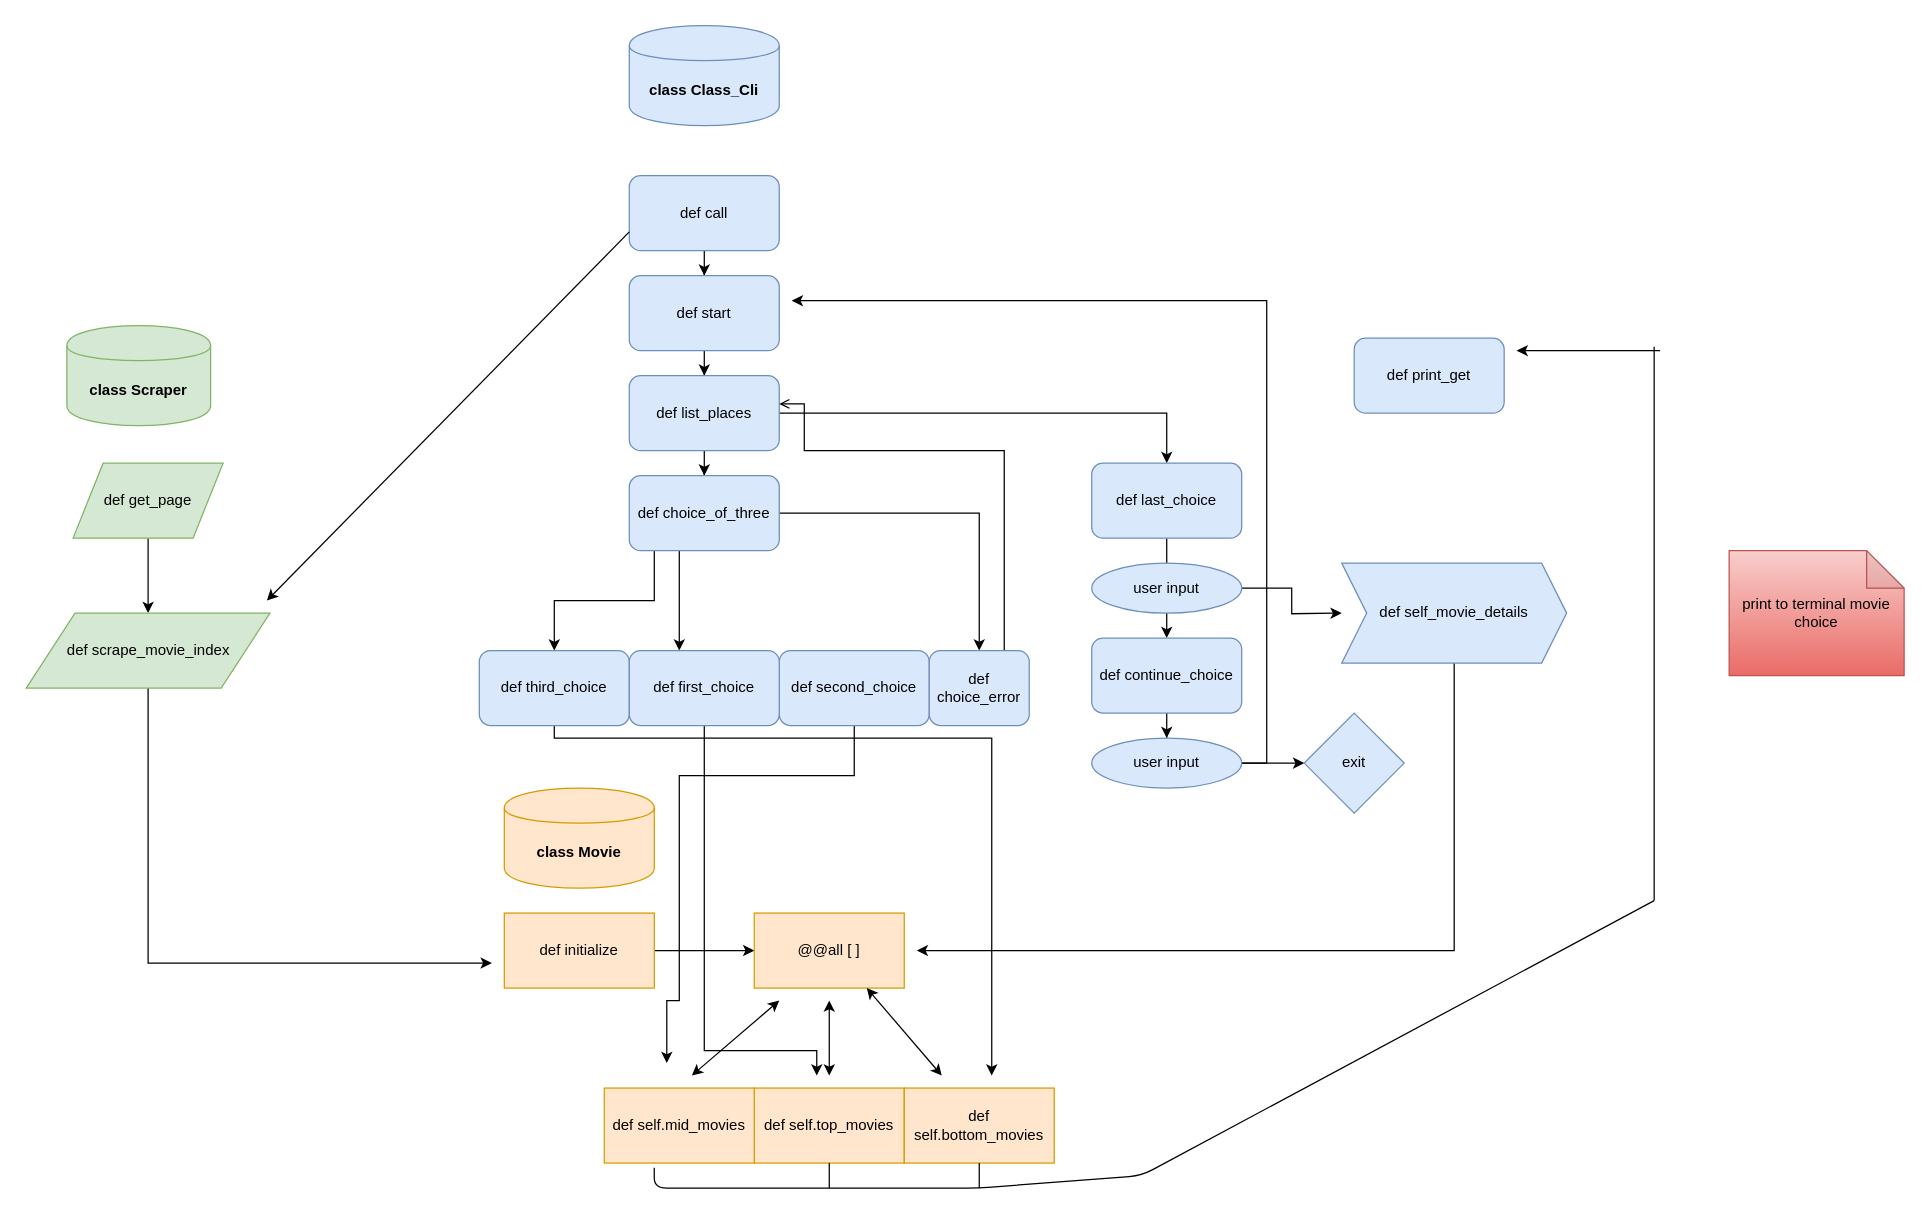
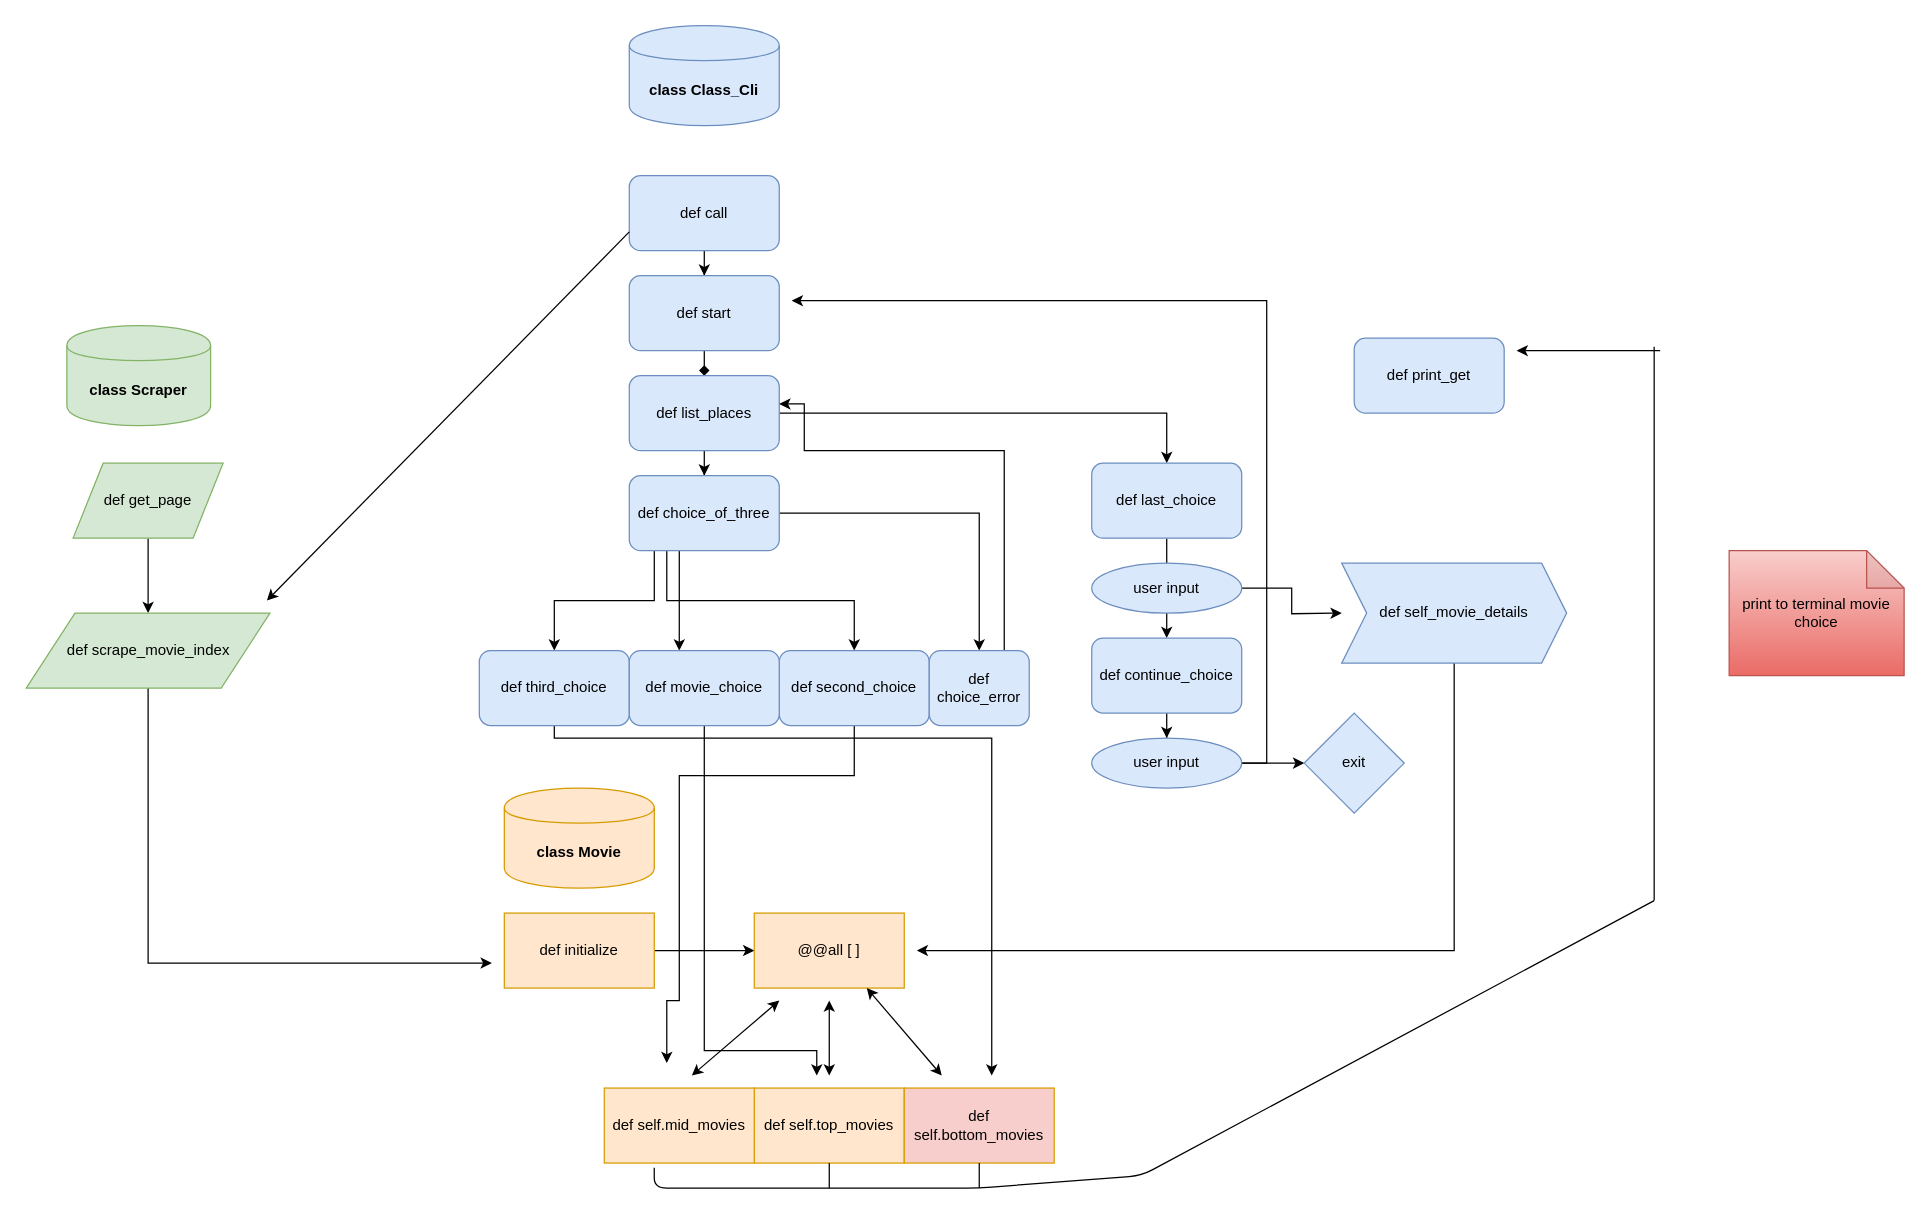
edge "def start" -> "def list_places": arrowhead classic -> diamond
edge "def choice_error" -> "def list_places": arrowhead open -> classic
edge "def choice_of_three" -> "def second_choice": added
node "def first_choice": label "def first_choice" -> "def movie_choice"
node "def self.bottom_movies": fillcolor #ffe6cc -> #f8cecc
